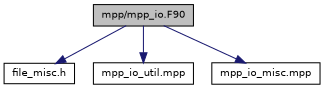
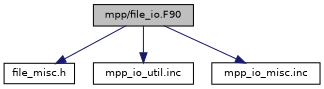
node "mpp/mpp_io.F90": label "mpp/mpp_io.F90" -> "mpp/file_io.F90"
node "mpp_io_util.mpp": label "mpp_io_util.mpp" -> "mpp_io_util.inc"
node "mpp_io_misc.mpp": label "mpp_io_misc.mpp" -> "mpp_io_misc.inc"
